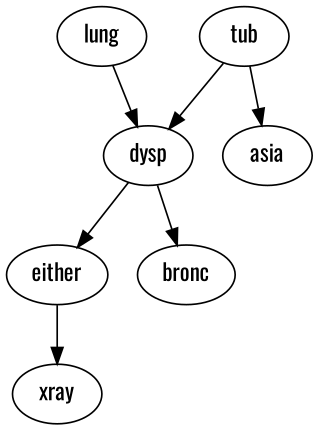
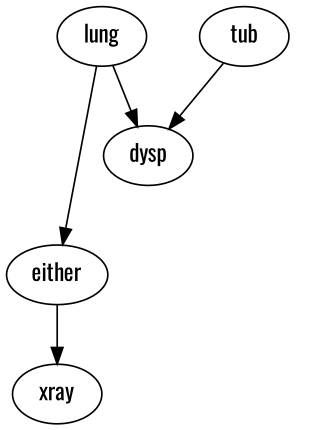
node "asia": removed
edge "dysp" -> "either": now "lung" -> "either"
node "bronc": removed
